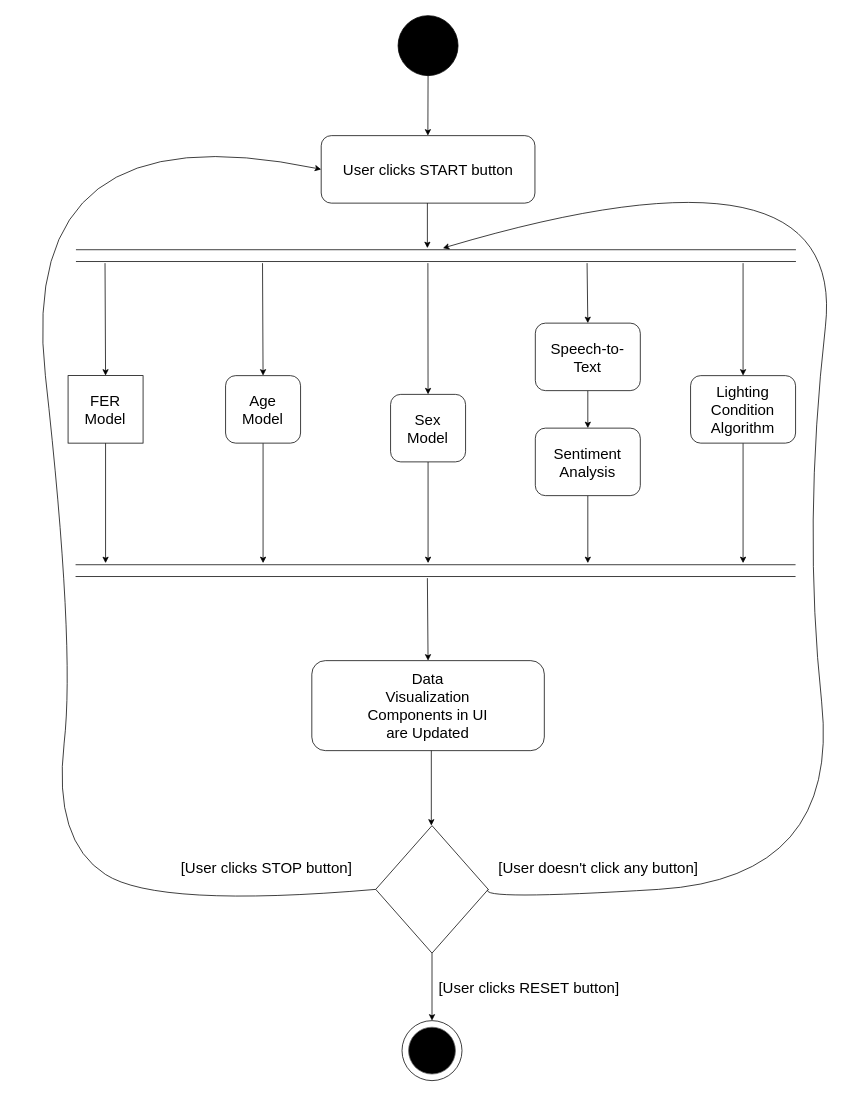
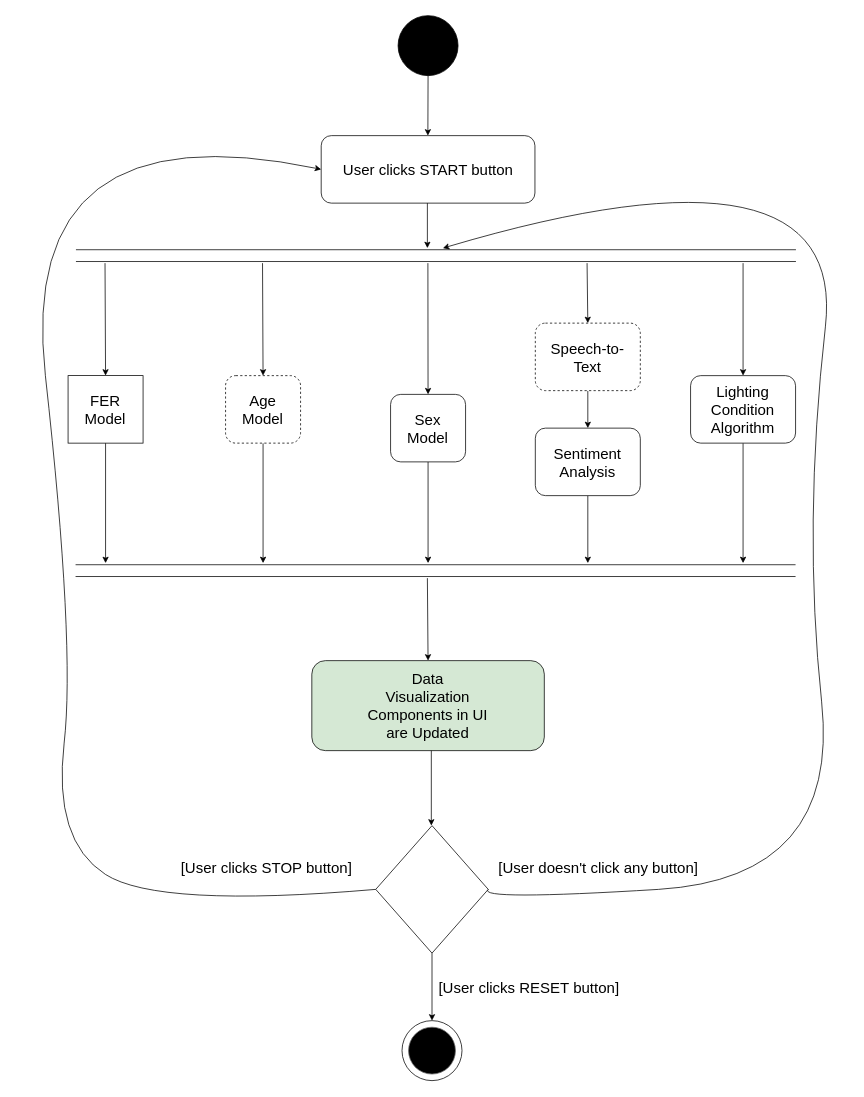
node "Speech-to- Text": style solid -> dashed
node "Age Model": style solid -> dashed
node "Data Visualization Components in UI are Updated": fillcolor #ffffff -> #d5e8d4
